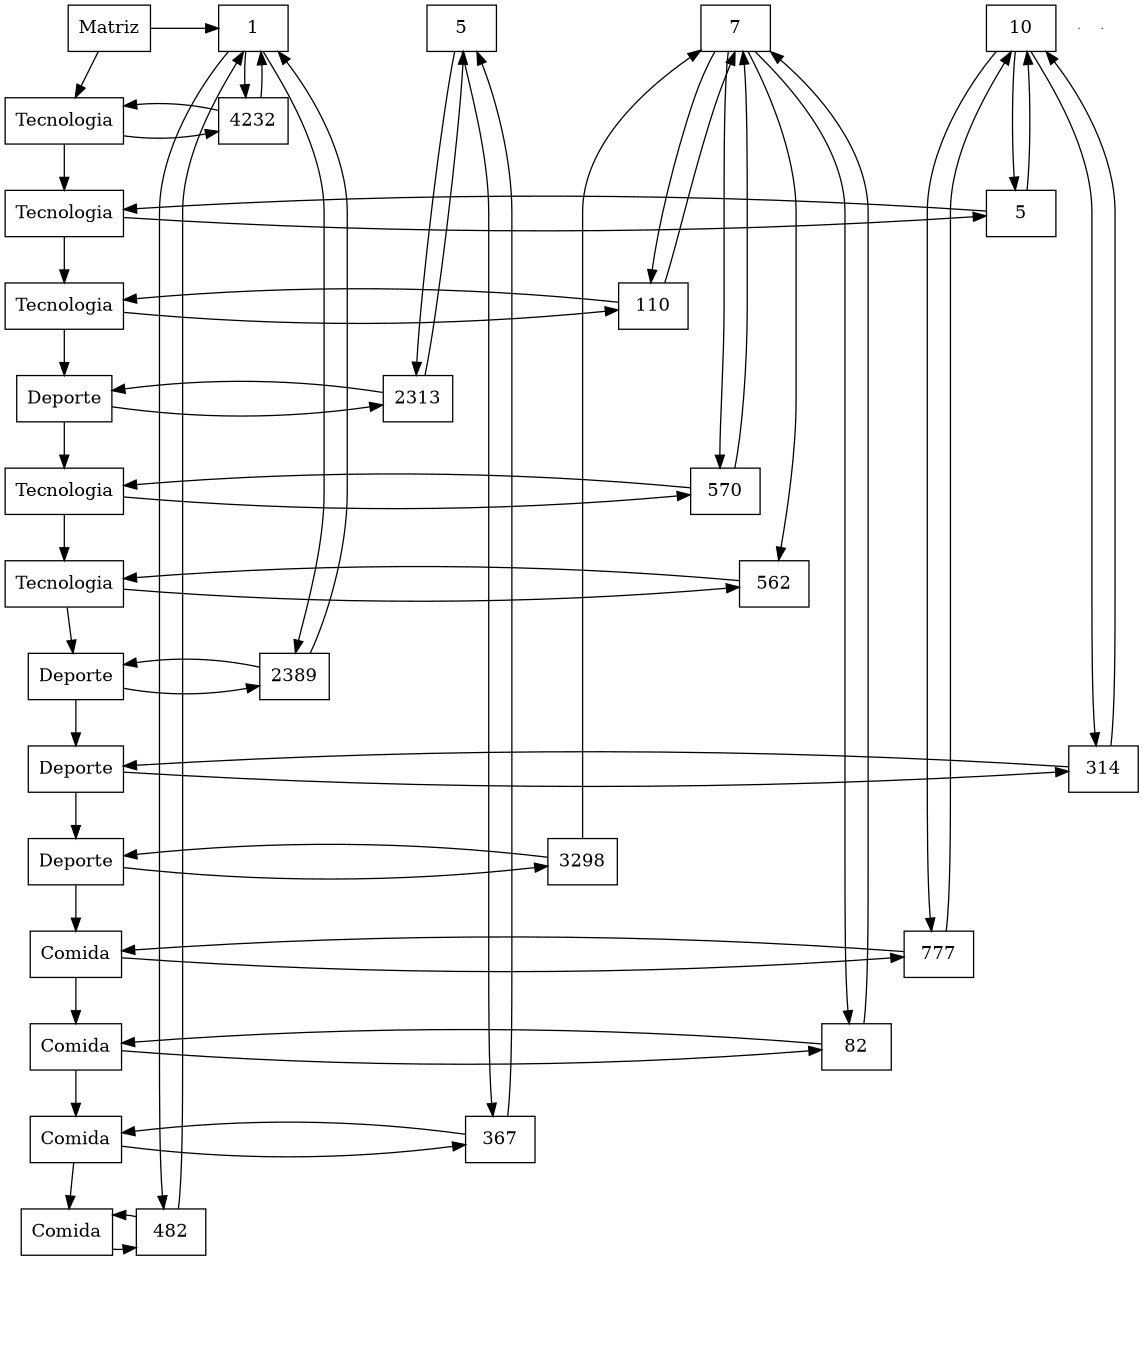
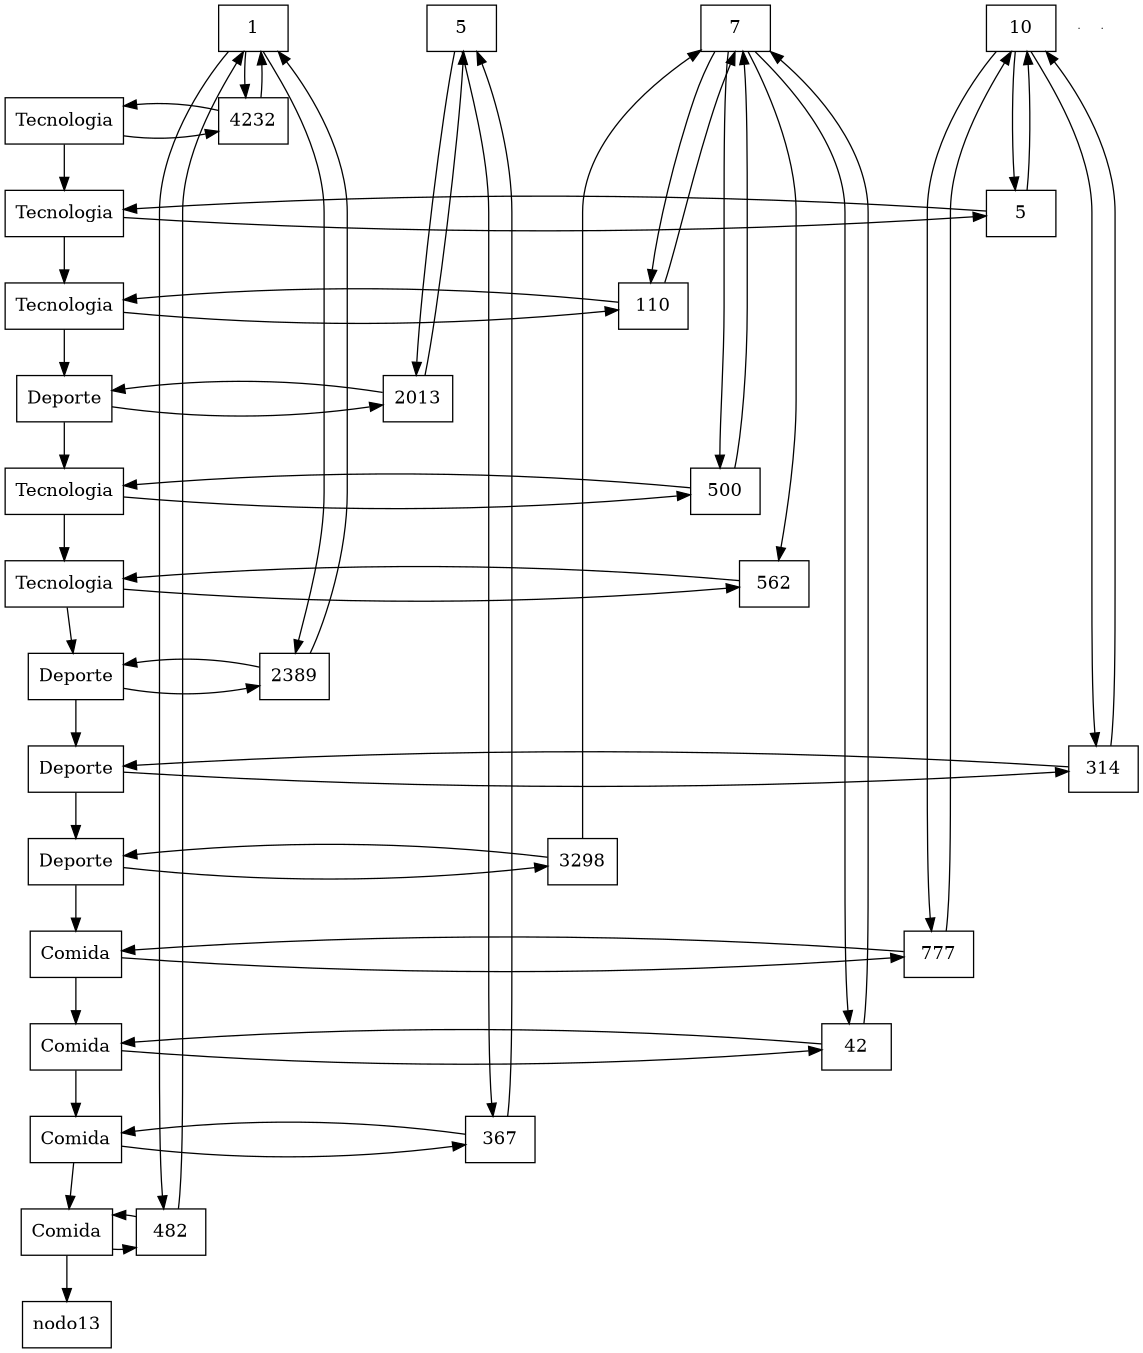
node "Matriz": removed
node "2313": label "2313" -> "2013"
node "570": label "570" -> "500"
node "82": label "82" -> "42"
node "nodo13": added
